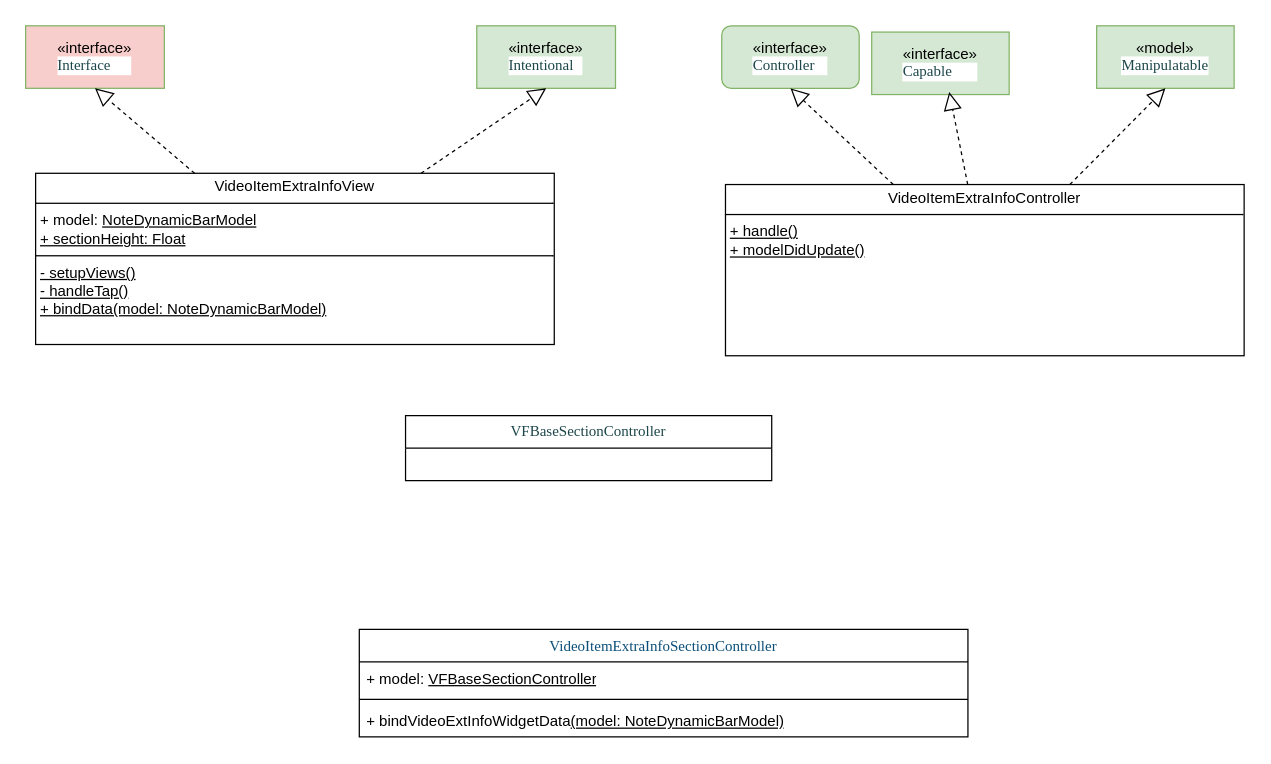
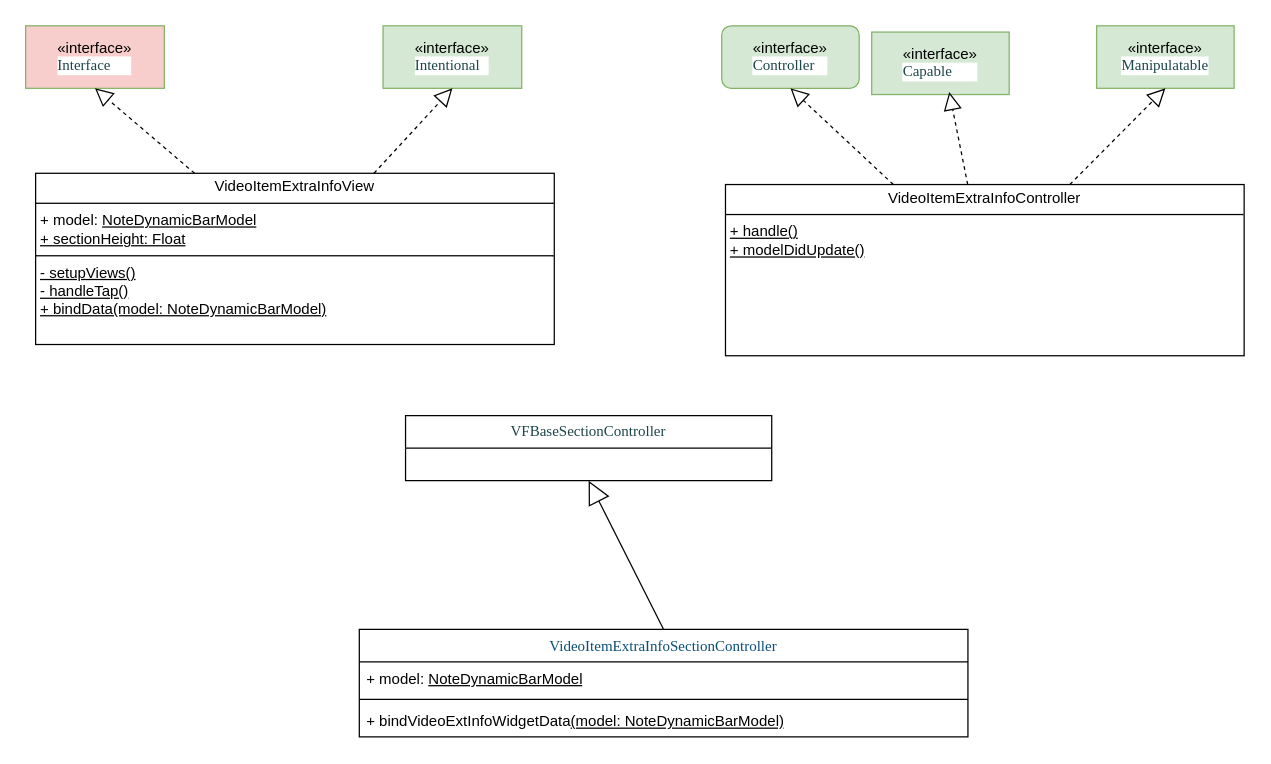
node "«interface» Intentional": moved (546, 57) -> (453, 57)
node "«model» Manipulatable": label "«model» Manipulatable" -> "«interface» Manipulatable"
edge "VideoItemExtraInfoSectionController" -> "VFBaseSectionController": added
node "+ model: VFBaseSectionController": label "+ model: VFBaseSectionController" -> "+ model: NoteDynamicBarModel"
